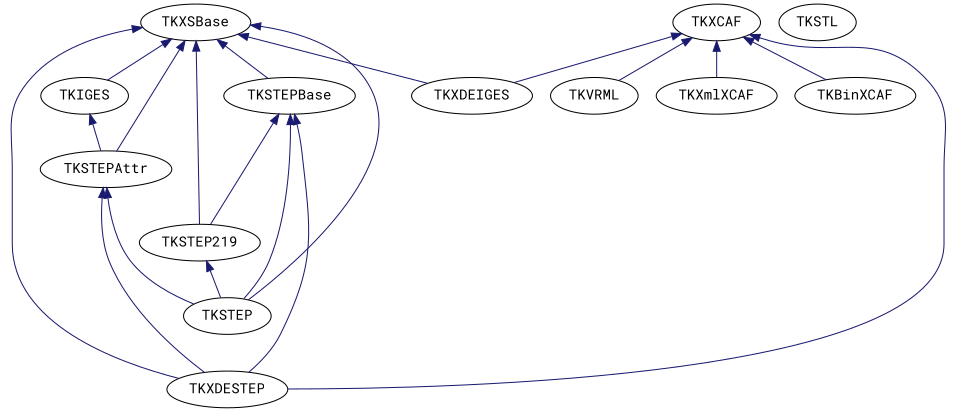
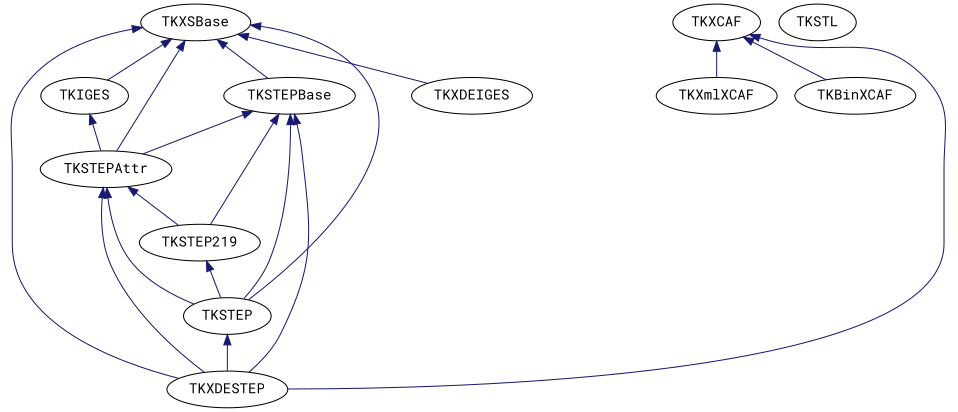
edge "TKXDEIGES" -> "TKXCAF": removed
node "TKVRML": removed
edge "TKSTEPAttr" -> "TKSTEPBase": added
edge "TKSTEP219" -> "TKXSBase": now "TKSTEP219" -> "TKSTEPAttr"
edge "TKXDESTEP" -> "TKSTEP": added
